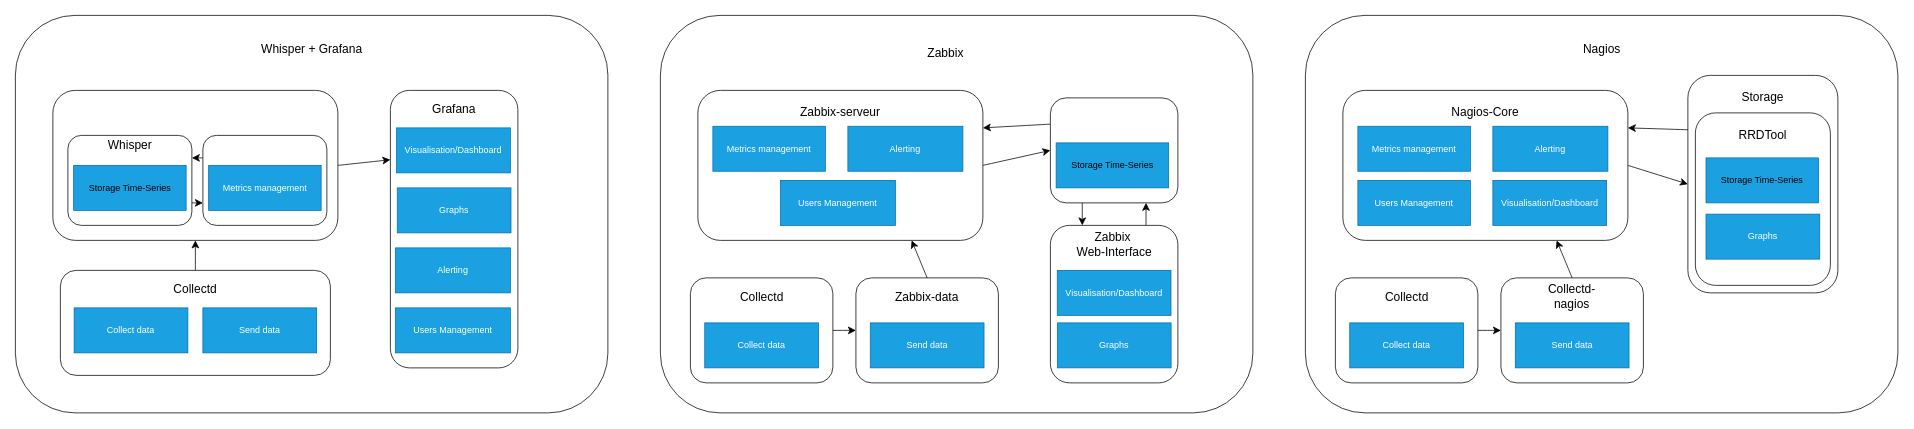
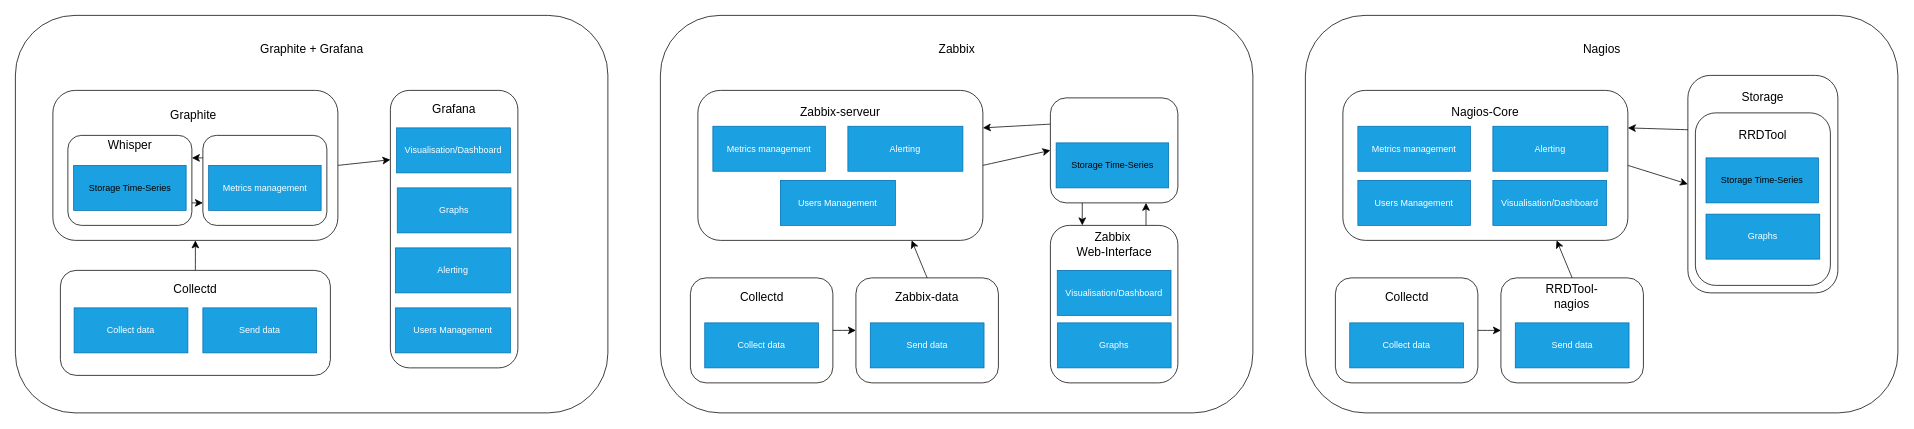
node "Whisper + Grafana": label "Whisper + Grafana" -> "Graphite + Grafana"
node "Zabbix": moved (945, 53) -> (957, 49)
node "Graphite": added
node "Collectd-nagios": label "Collectd-nagios" -> "RRDTool-nagios"
